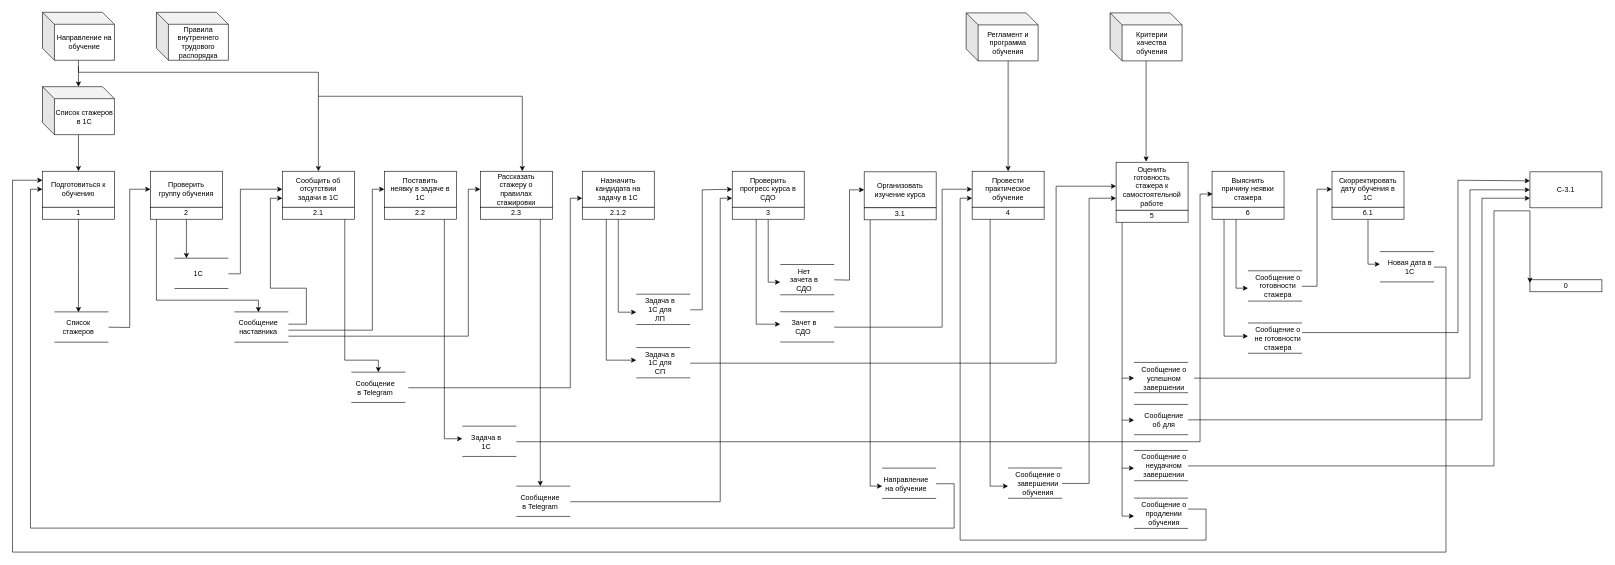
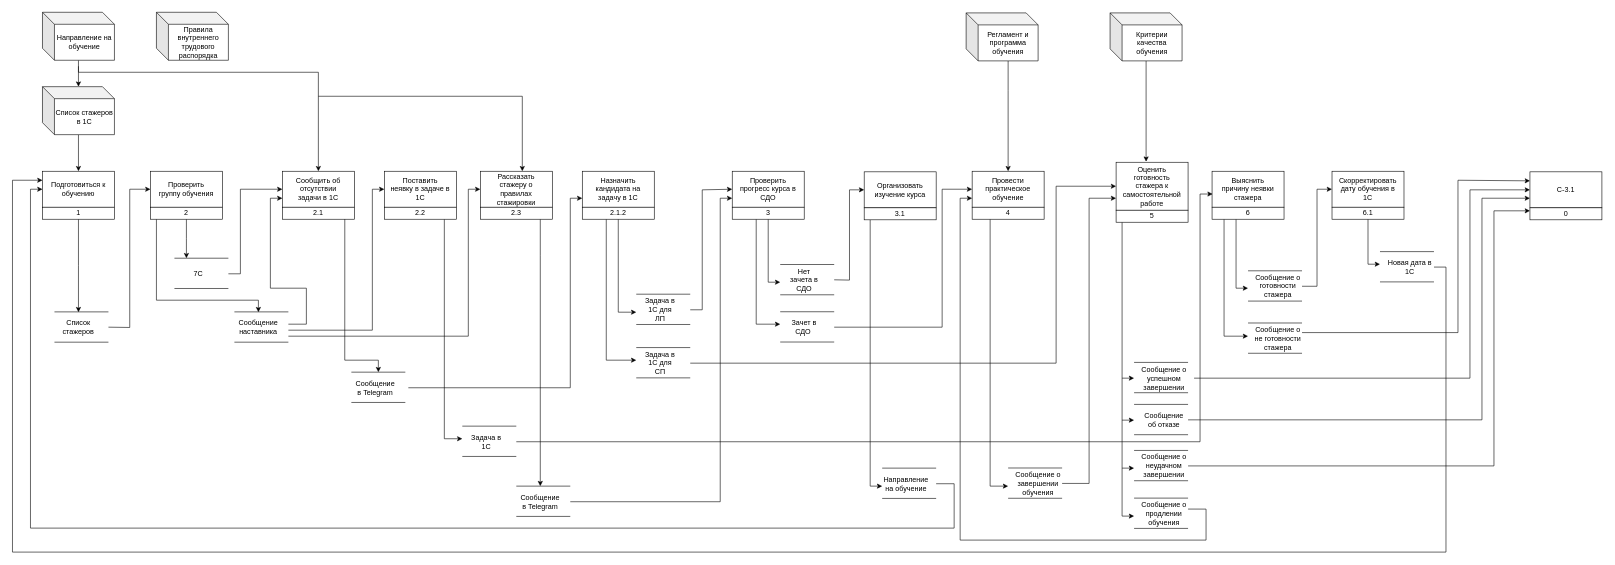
node "1С": label "1С" -> "7С"
node "0": moved (1566, 286) -> (1566, 214)
node "Сообщение об для": label "Сообщение об для" -> "Сообщение об отказе"
